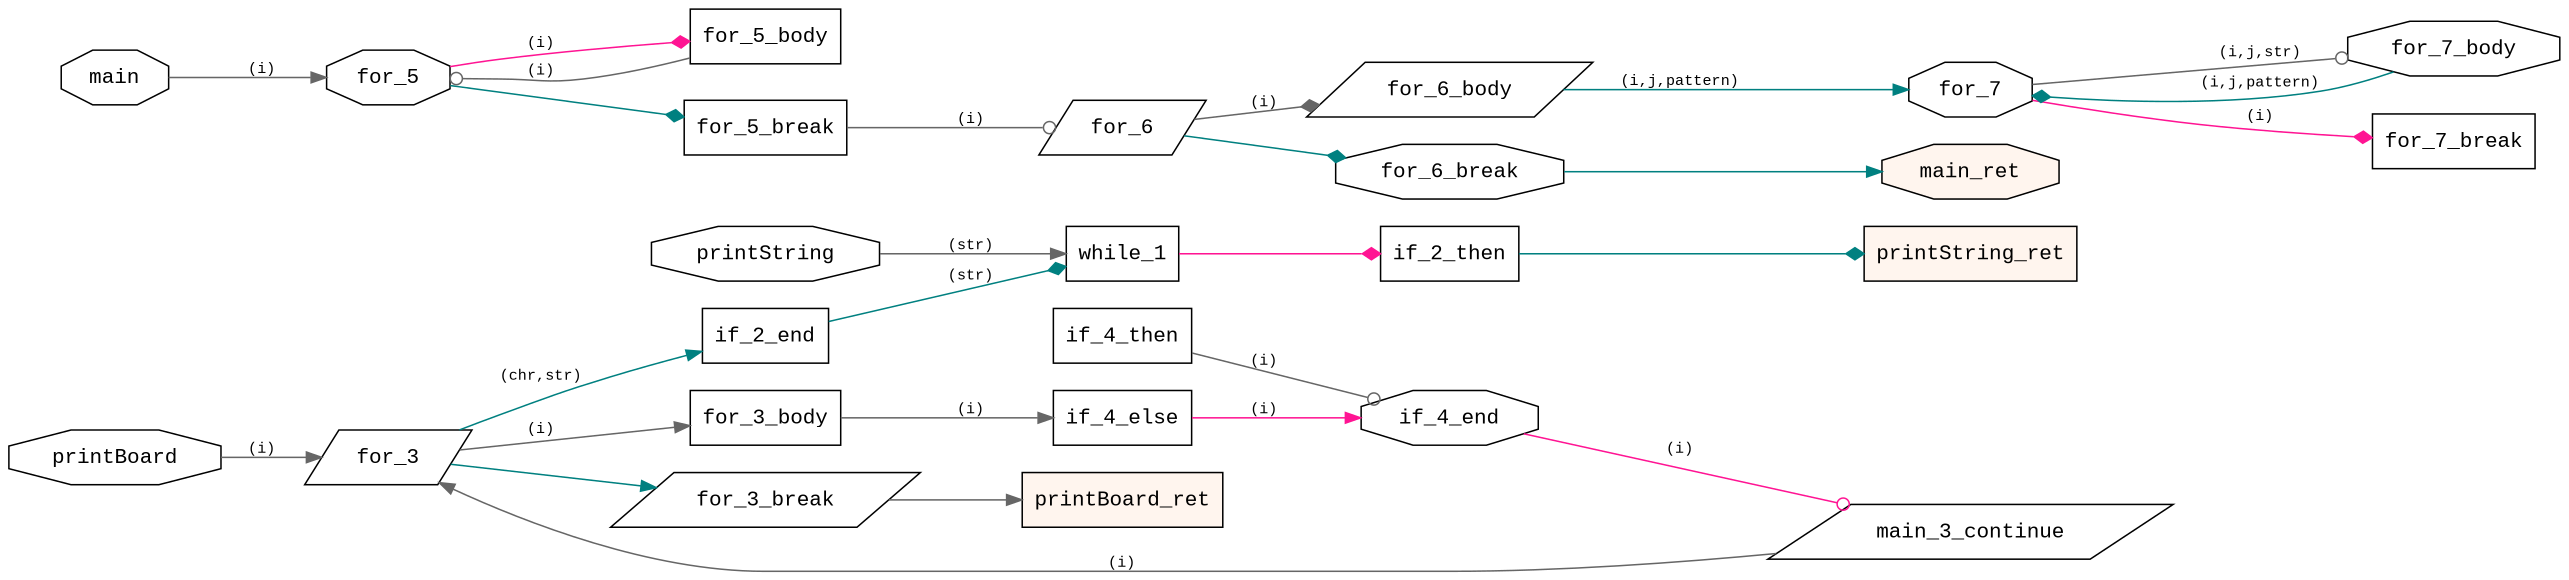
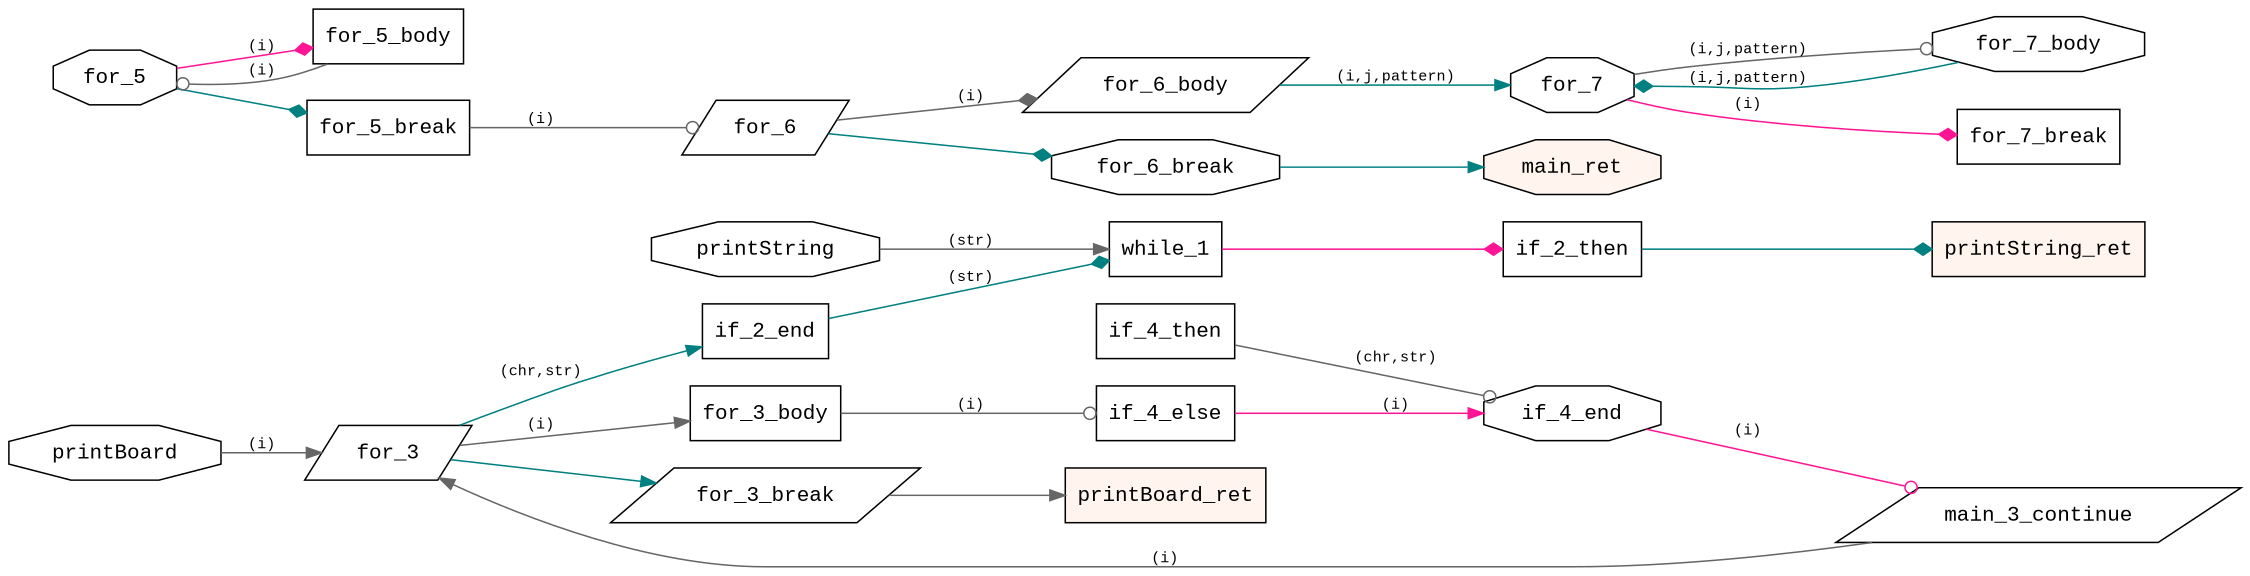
edge "for_7" -> "for_7_body": label "(i,j,str)" -> "(i,j,pattern)"
node "main": removed
edge "if_4_then" -> "if_4_end": label "(i)" -> "(chr,str)"
edge "for_3_body" -> "if_4_else": arrowhead normal -> odot
